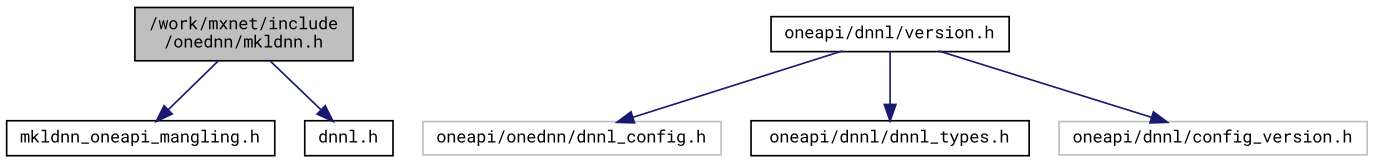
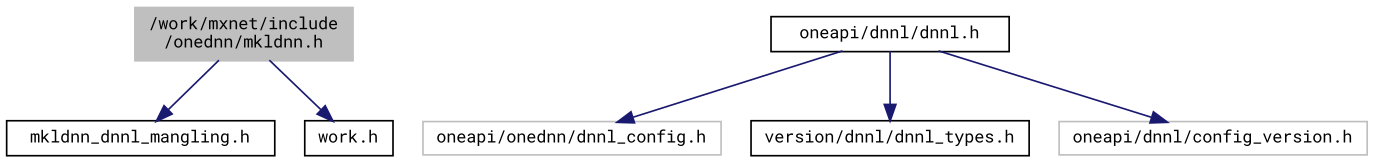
node "/work/mxnet/include /onednn/mkldnn.h": color black -> grey75
node "oneapi/dnnl/version.h": label "oneapi/dnnl/version.h" -> "oneapi/dnnl/dnnl.h"
node "mkldnn_oneapi_mangling.h": label "mkldnn_oneapi_mangling.h" -> "mkldnn_dnnl_mangling.h"
node "dnnl.h": label "dnnl.h" -> "work.h"
node "oneapi/dnnl/dnnl_types.h": label "oneapi/dnnl/dnnl_types.h" -> "version/dnnl/dnnl_types.h"
